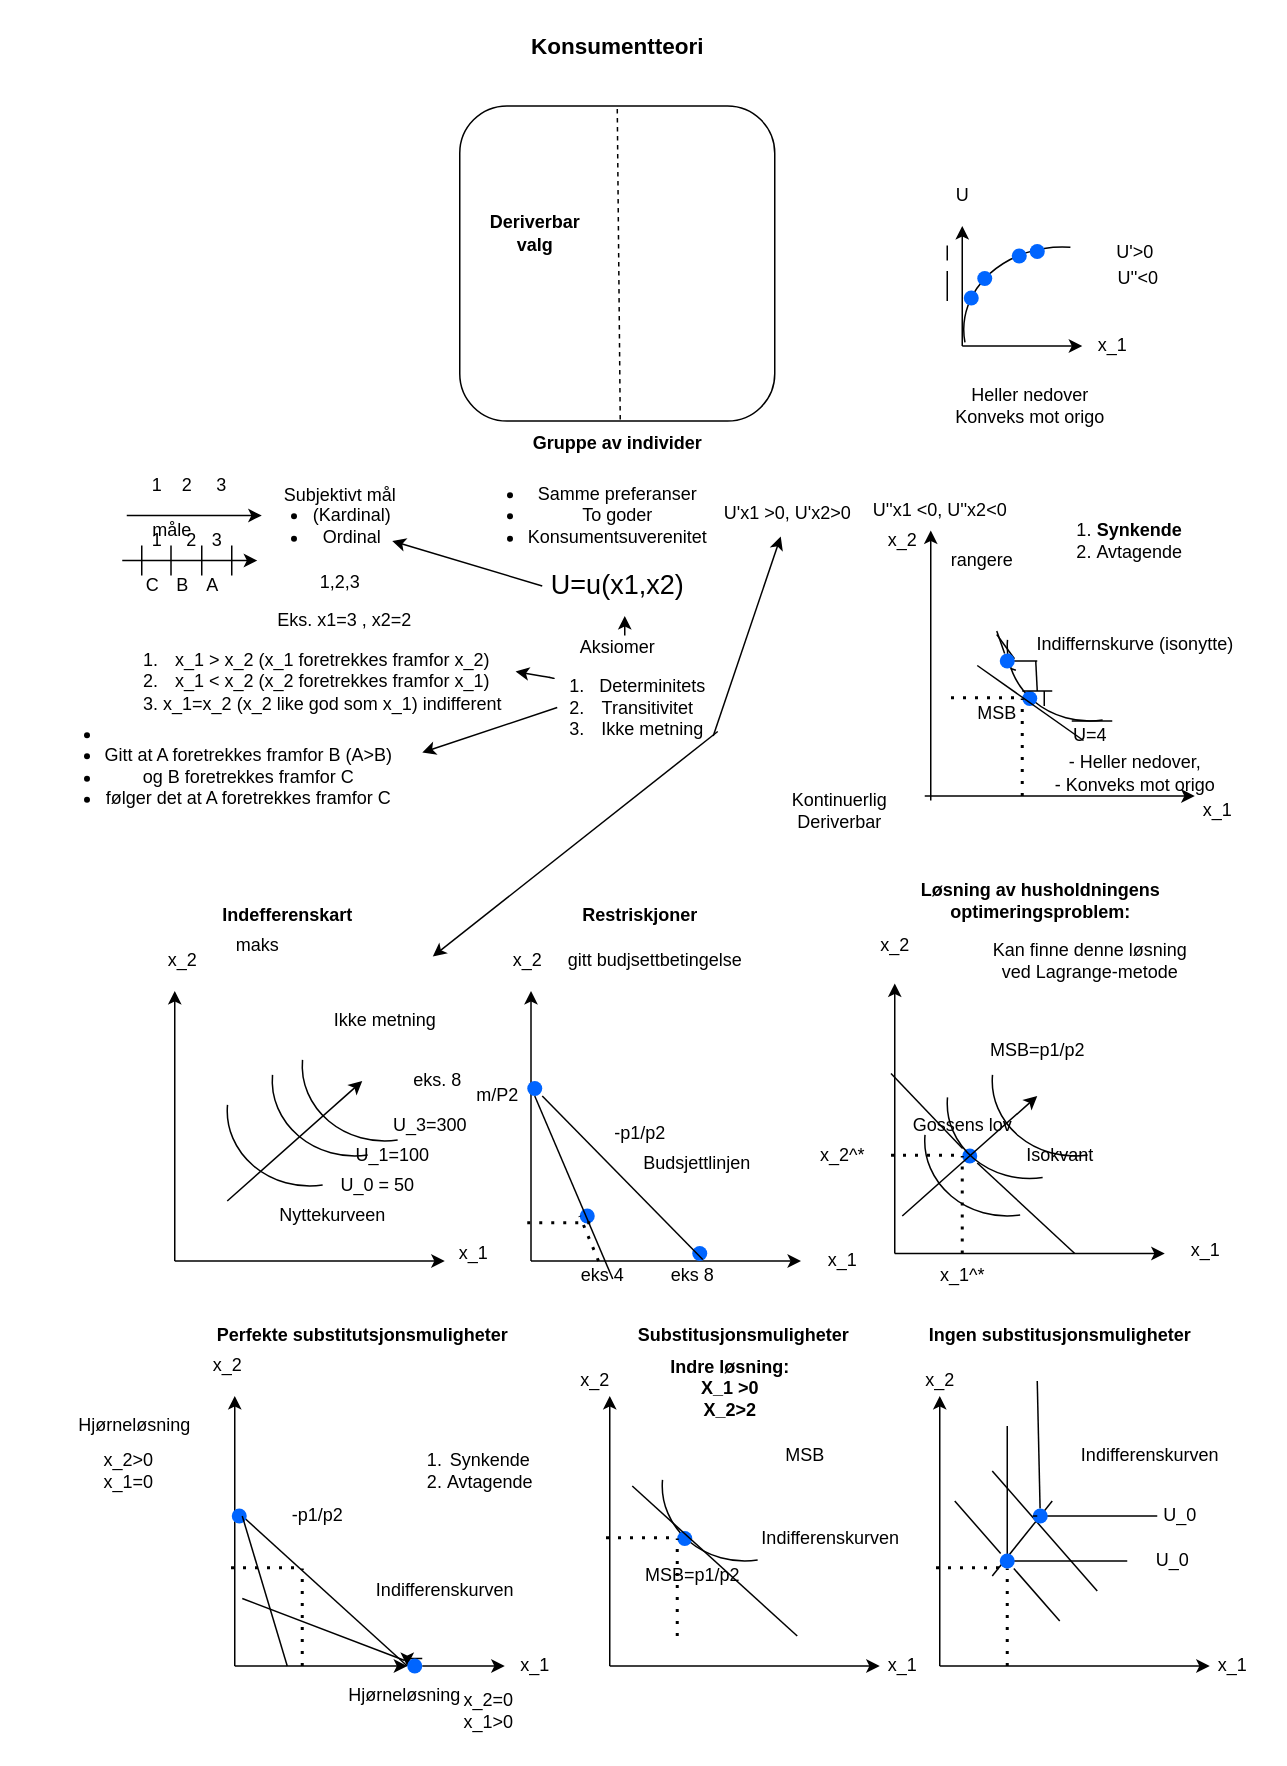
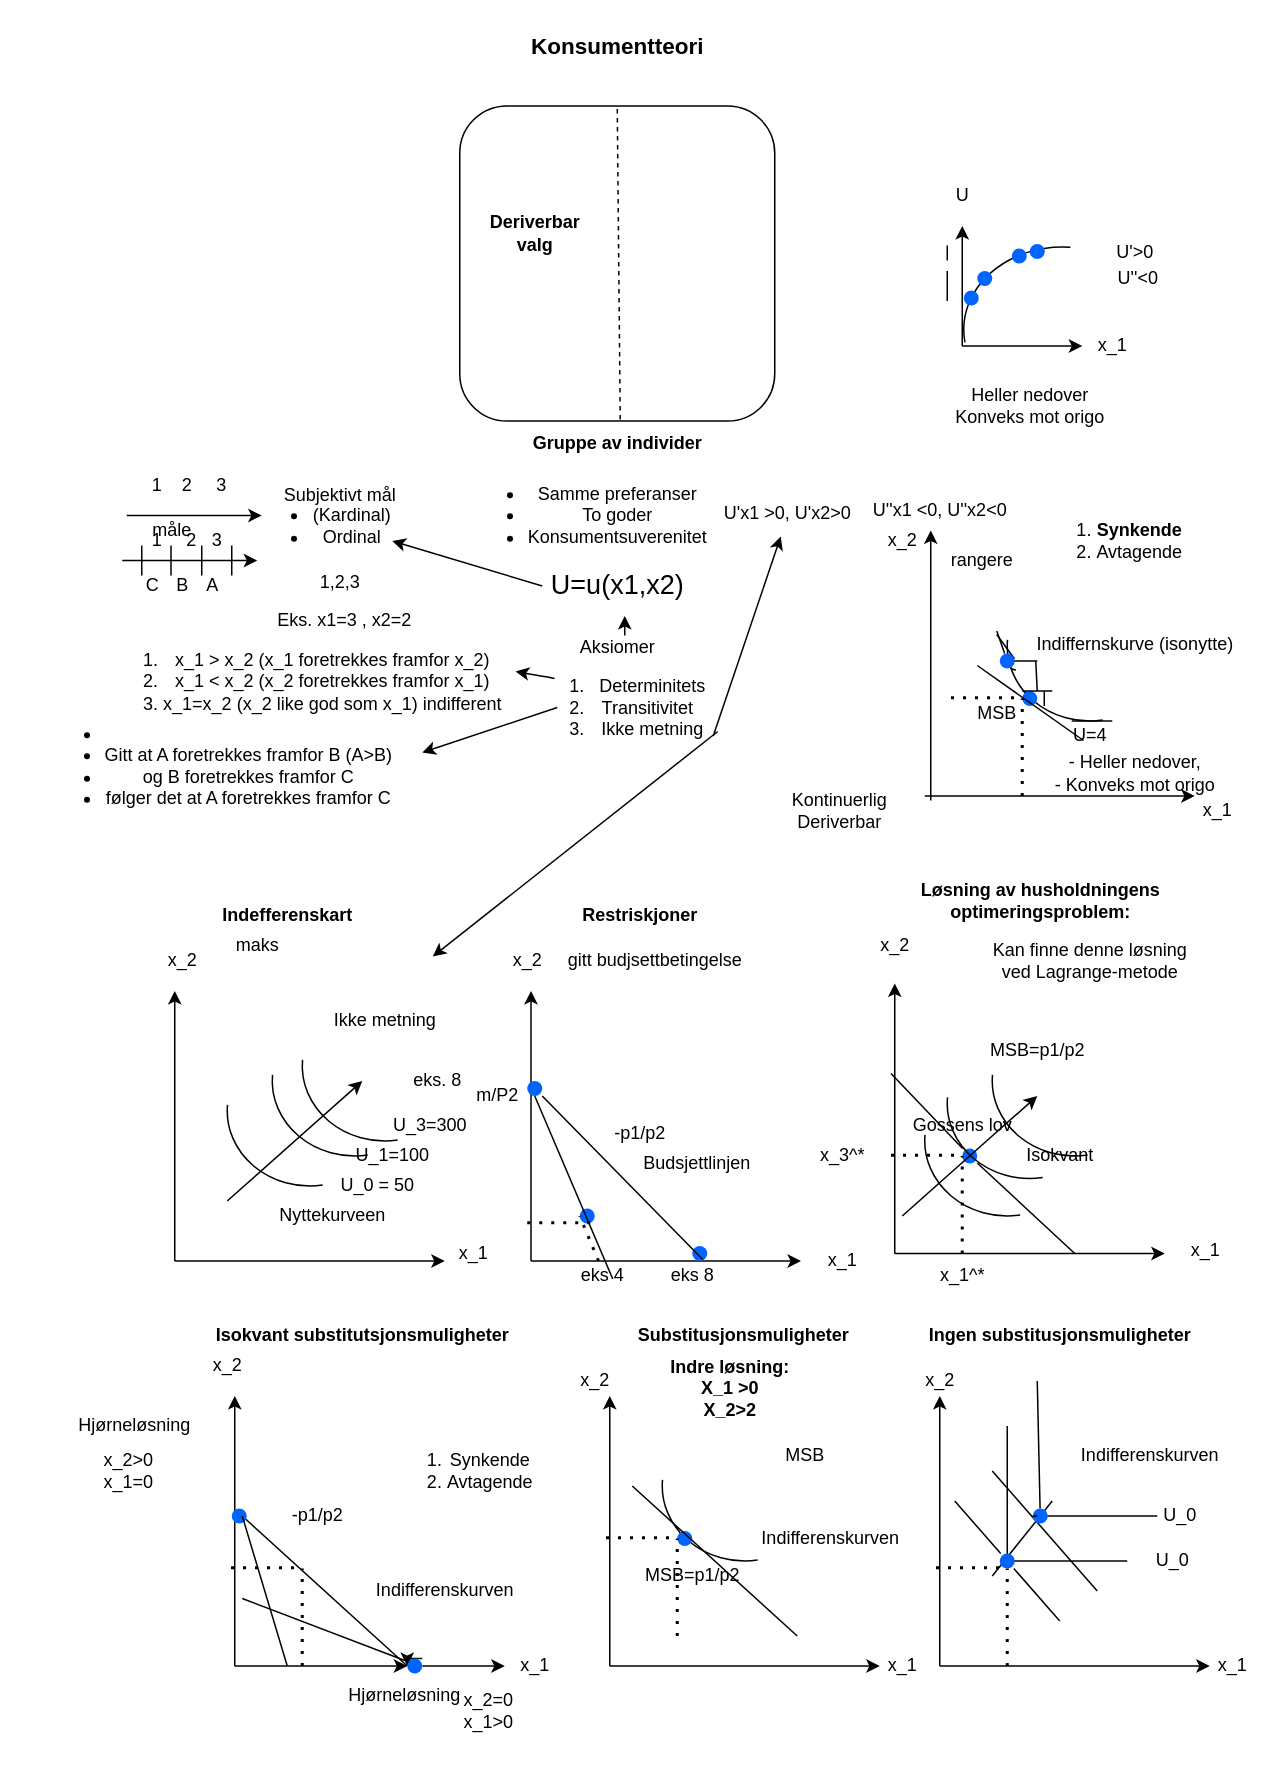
node "x_2^*": label "x_2^*" -> "x_3^*"
node "Perfekte substitutsjonsmuligheter": label "Perfekte substitutsjonsmuligheter" -> "Isokvant substitutsjonsmuligheter"
